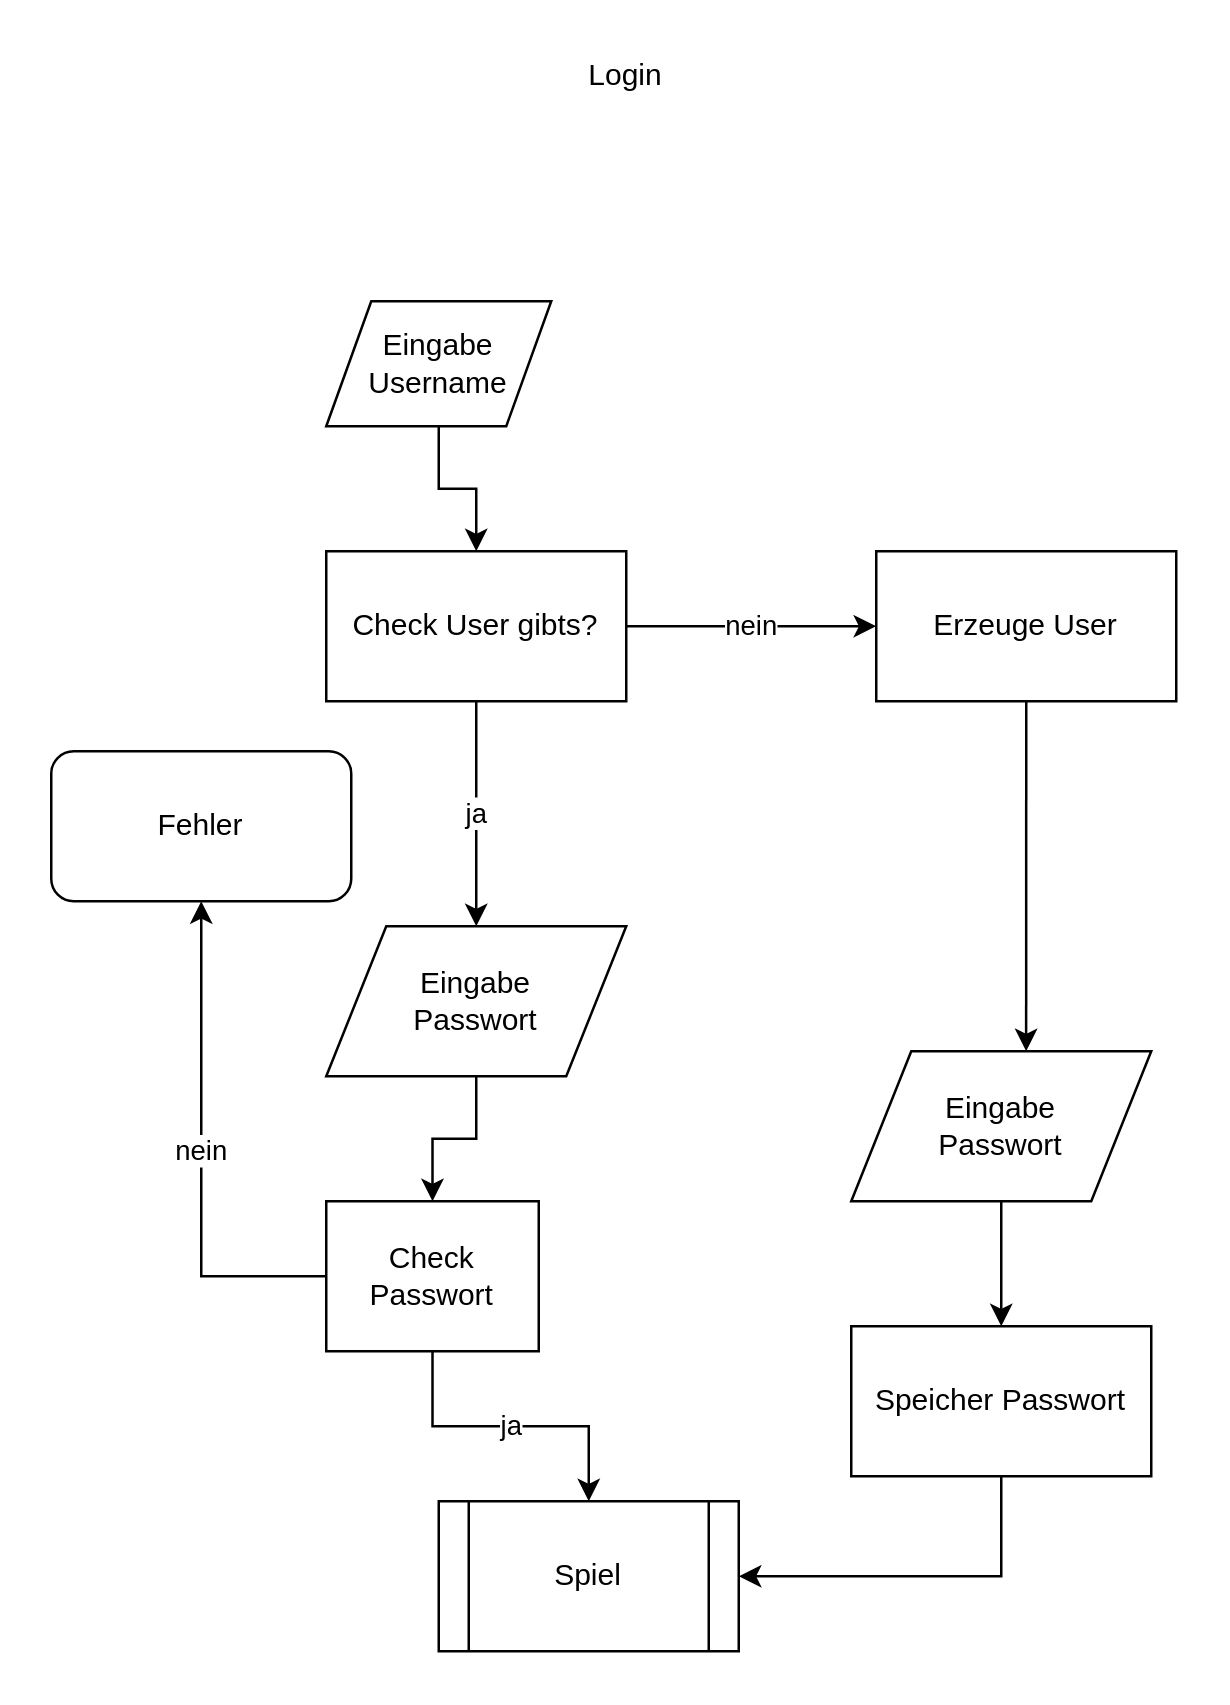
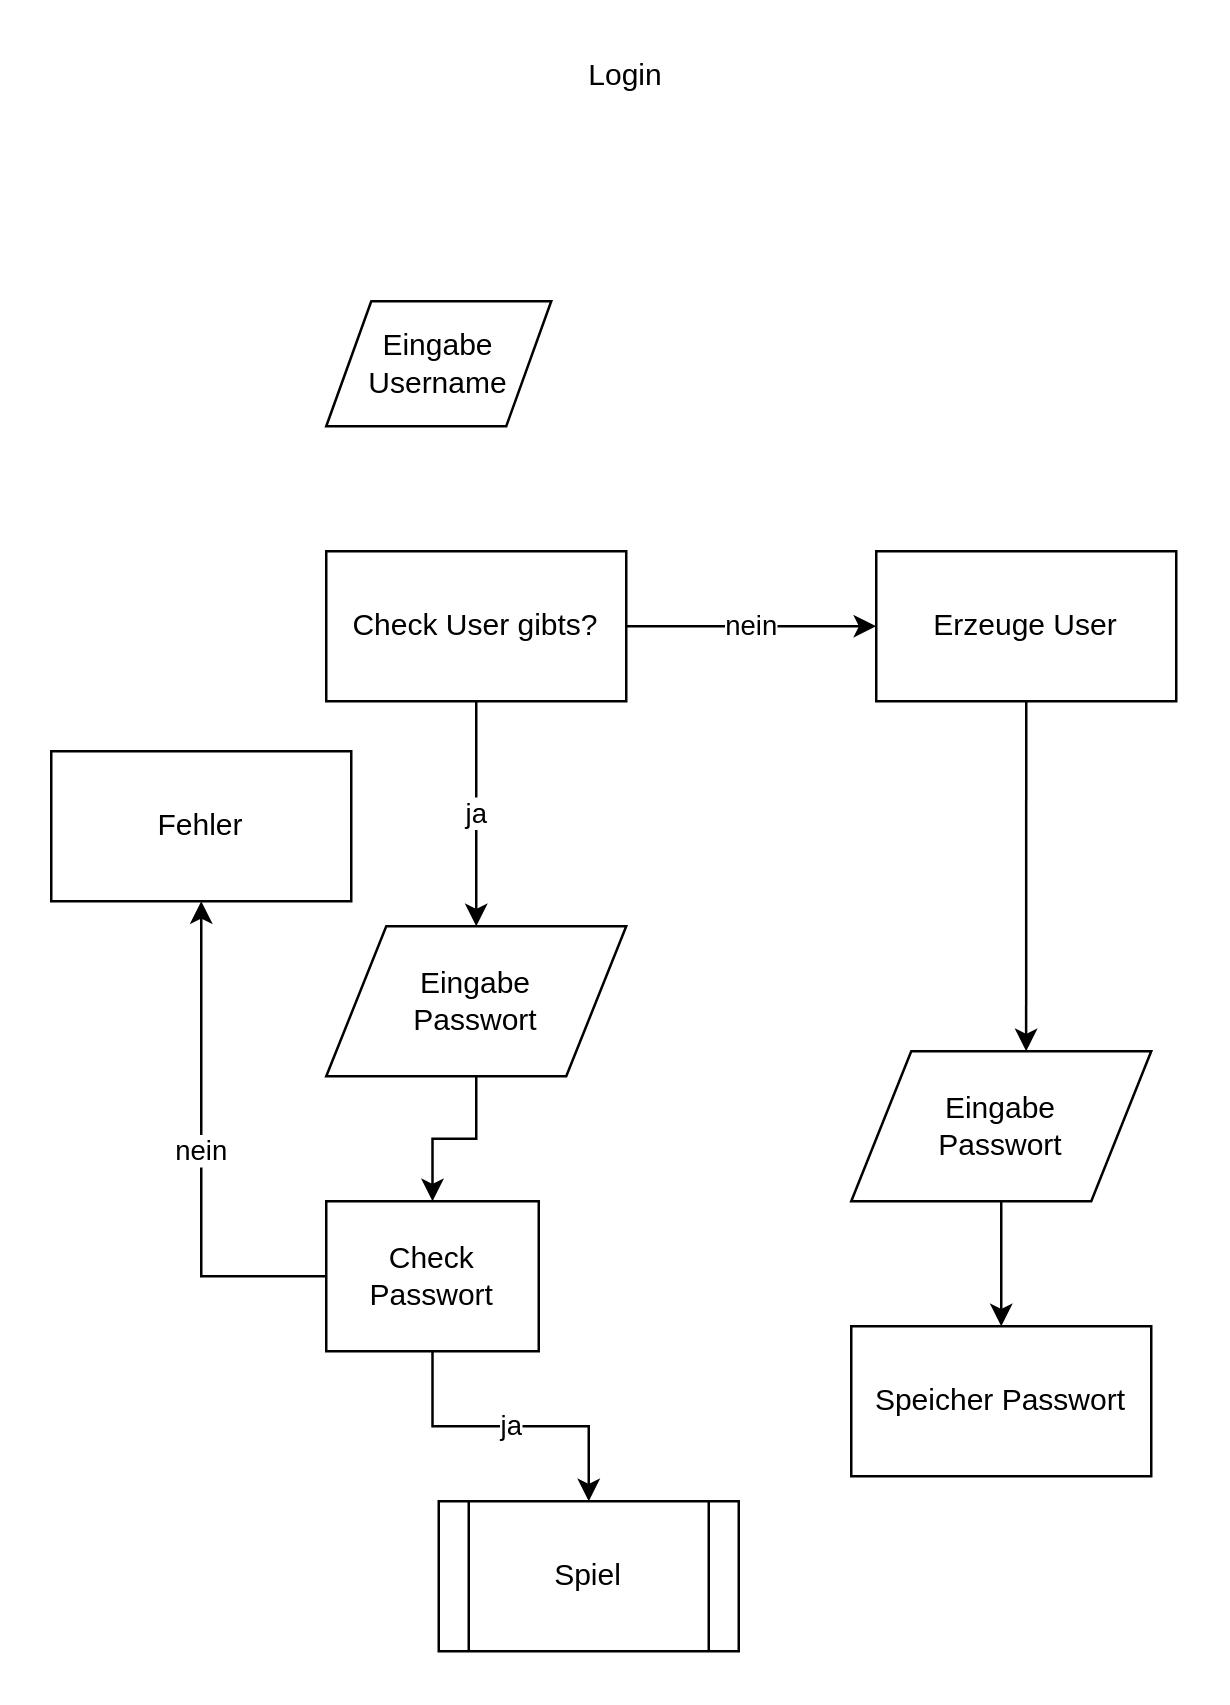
edge "Eingabe Username" -> "Check User gibts?": removed
node "Fehler": shape rounded rectangle -> rectangle
edge "Speicher Passwort" -> "Spiel": removed
